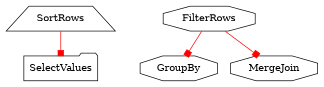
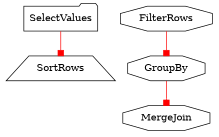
edge "SortRows" -> "SelectValues": reversed
edge "FilterRows" -> "MergeJoin": now "GroupBy" -> "MergeJoin"
